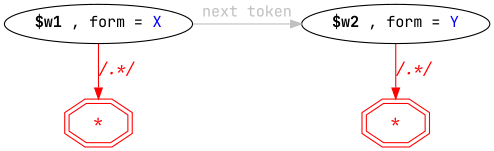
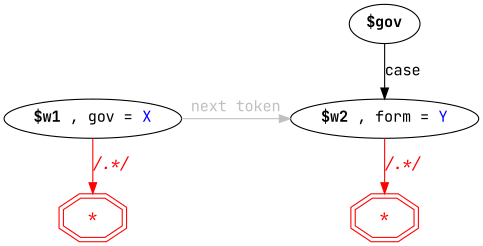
node "$w1": text ", form =" -> ", gov ="
node "$gov": added
